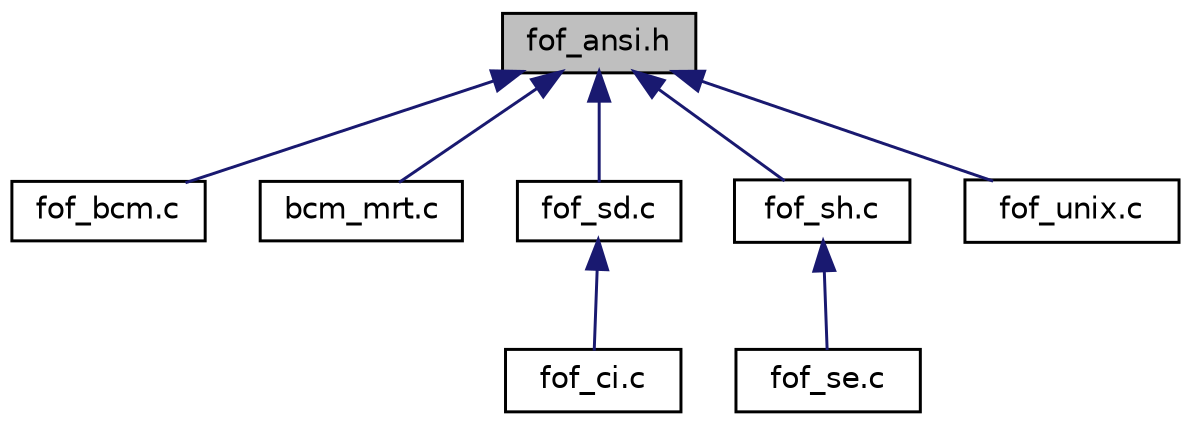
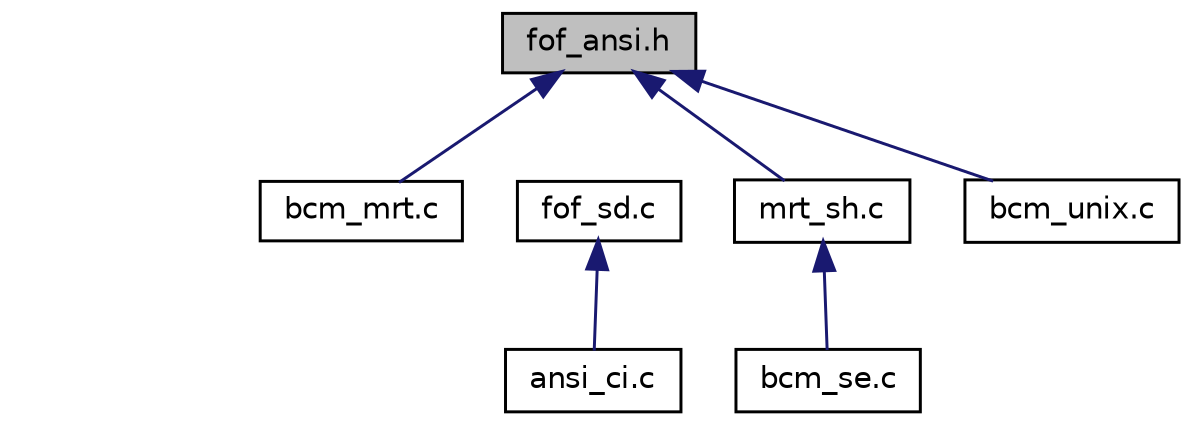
edge "fof_sd.c" -> "fof_ansi.h": removed
node "fof_bcm.c": removed
node "fof_sh.c": label "fof_sh.c" -> "mrt_sh.c"
node "fof_unix.c": label "fof_unix.c" -> "bcm_unix.c"
node "fof_ci.c": label "fof_ci.c" -> "ansi_ci.c"
node "fof_se.c": label "fof_se.c" -> "bcm_se.c"
